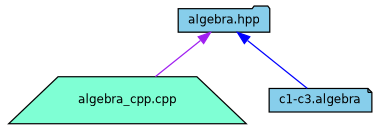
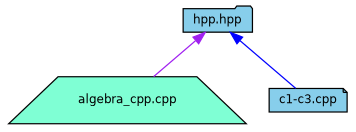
node "algebra.hpp": label "algebra.hpp" -> "hpp.hpp"
node "c1-c3.algebra": label "c1-c3.algebra" -> "c1-c3.cpp"
